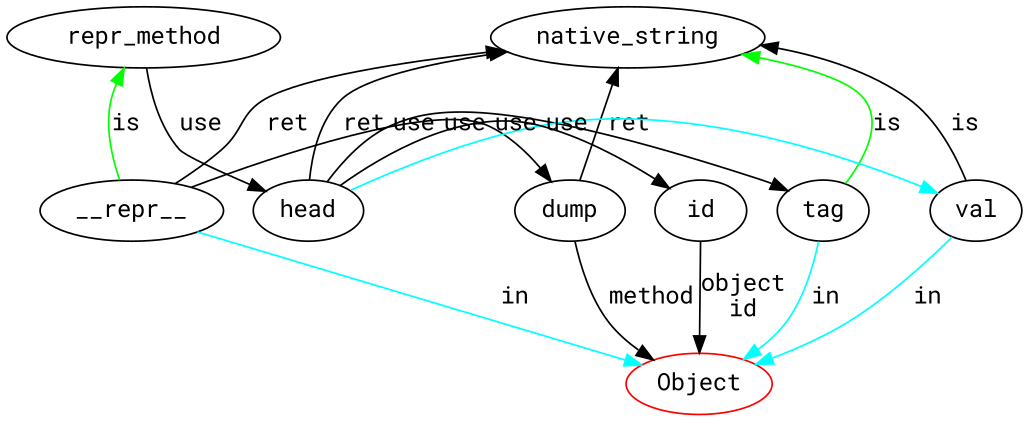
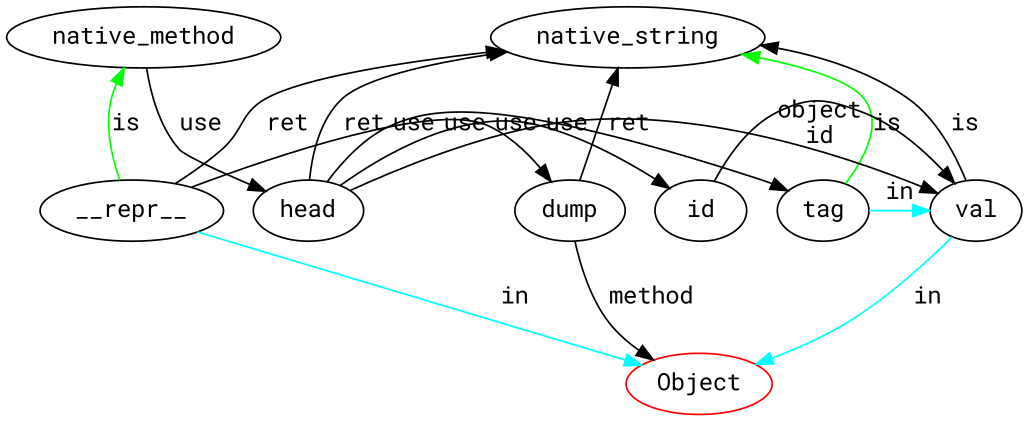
node "repr_method": label "repr_method" -> "native_method"
edge "head" -> "val": color cyan -> black
edge "id" -> "Object": now "id" -> "val"
edge "tag" -> "Object": now "tag" -> "val"
